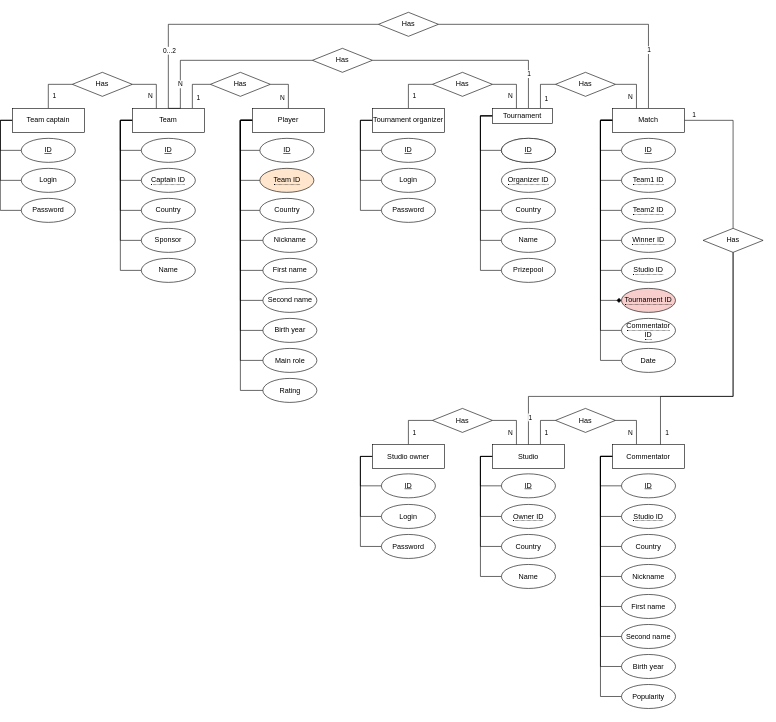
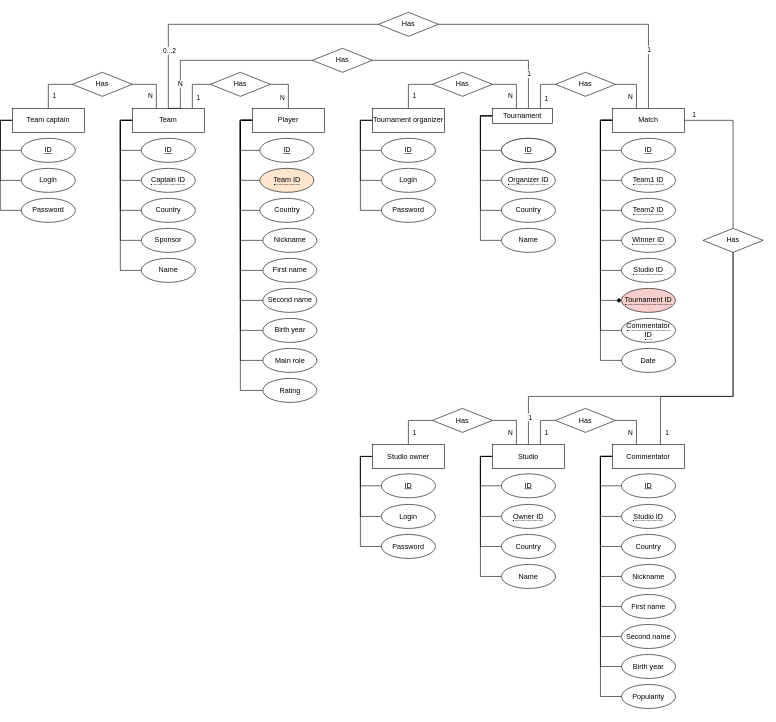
edge "Tournament" -- "Organizer ID": added
edge "Tournament" -- "Prizepool": removed
node "Prizepool": removed
